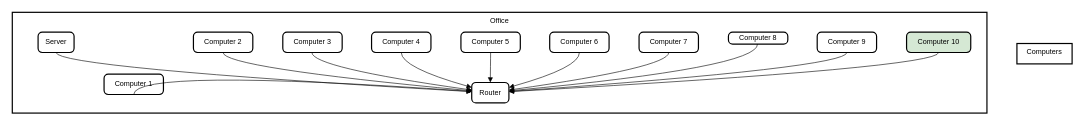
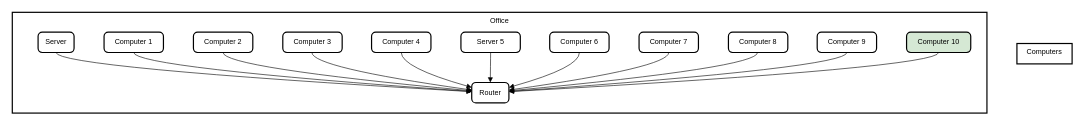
node "Computer 8": size 59x12 -> 59x20
node "Computer 5": label "Computer 5" -> "Server 5"
node "Computer 1": moved (134, 84) -> (134, 42)
